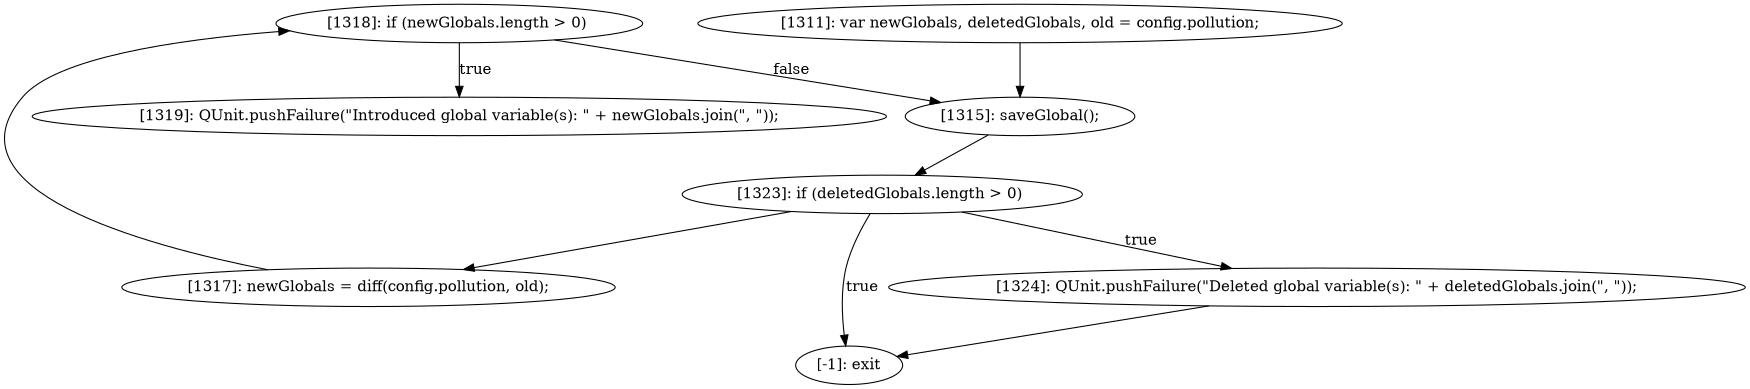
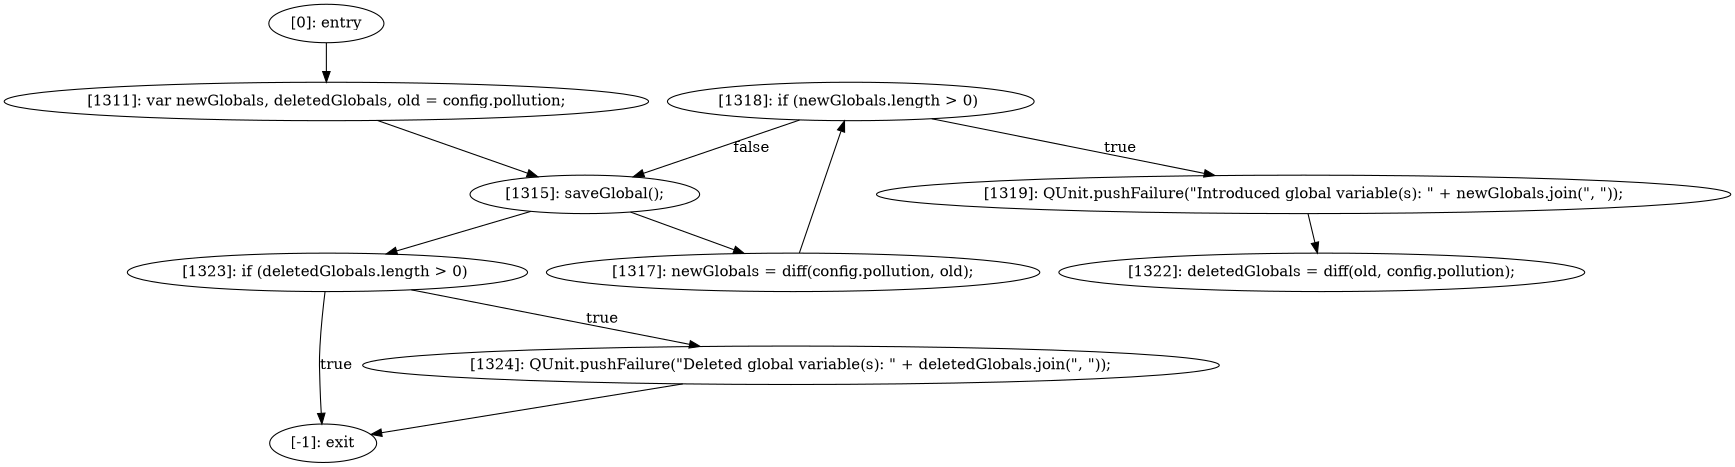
node "[0]: entry": added
edge "[1323]: if (deletedGlobals.length > 0)" -> "[1317]: newGlobals = diff(config.pollution, old);": now "[1315]: saveGlobal();" -> "[1317]: newGlobals = diff(config.pollution, old);"
node "[1322]: deletedGlobals = diff(old, config.pollution);": added
